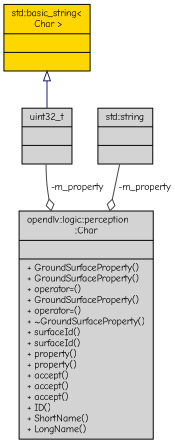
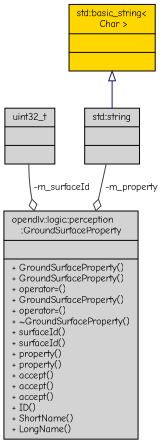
edge "uint32_t" -> "std::basic_string<": now "std::string" -> "std::basic_string<"
edge "uint32_t" -> "opendlv::logic::perception": label " -m_property" -> " -m_surfaceId"
node "opendlv::logic::perception": text "::Char" -> "::GroundSurfaceProperty"
